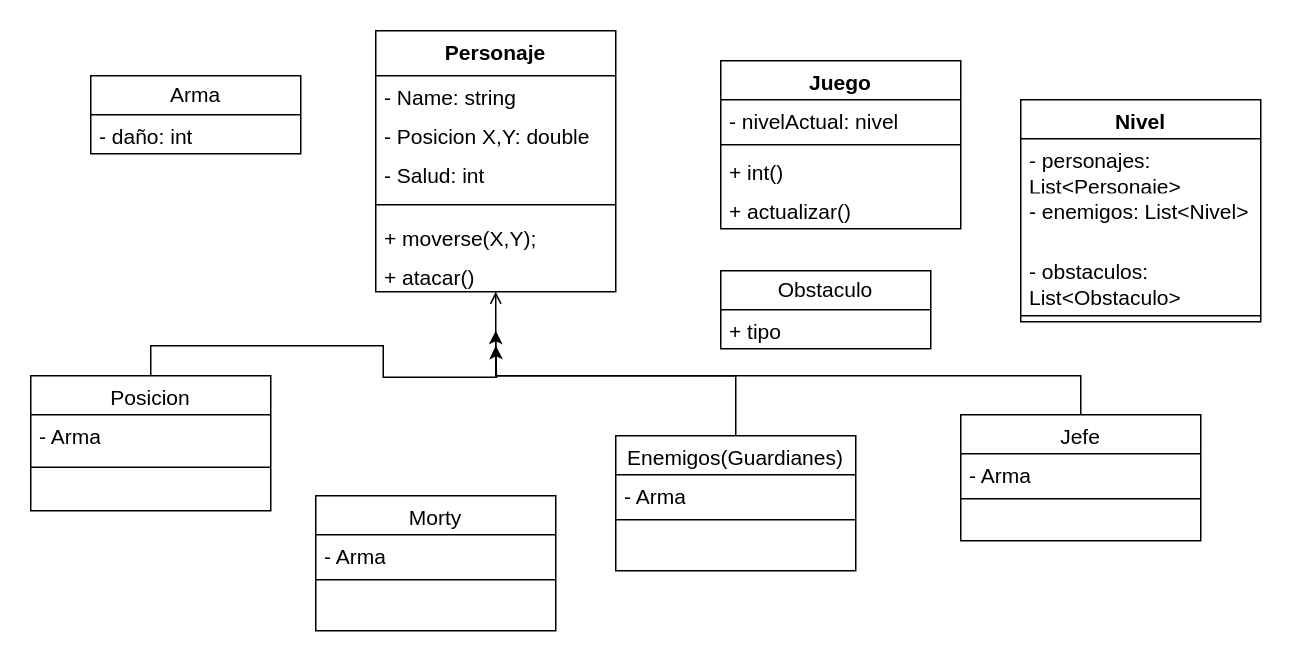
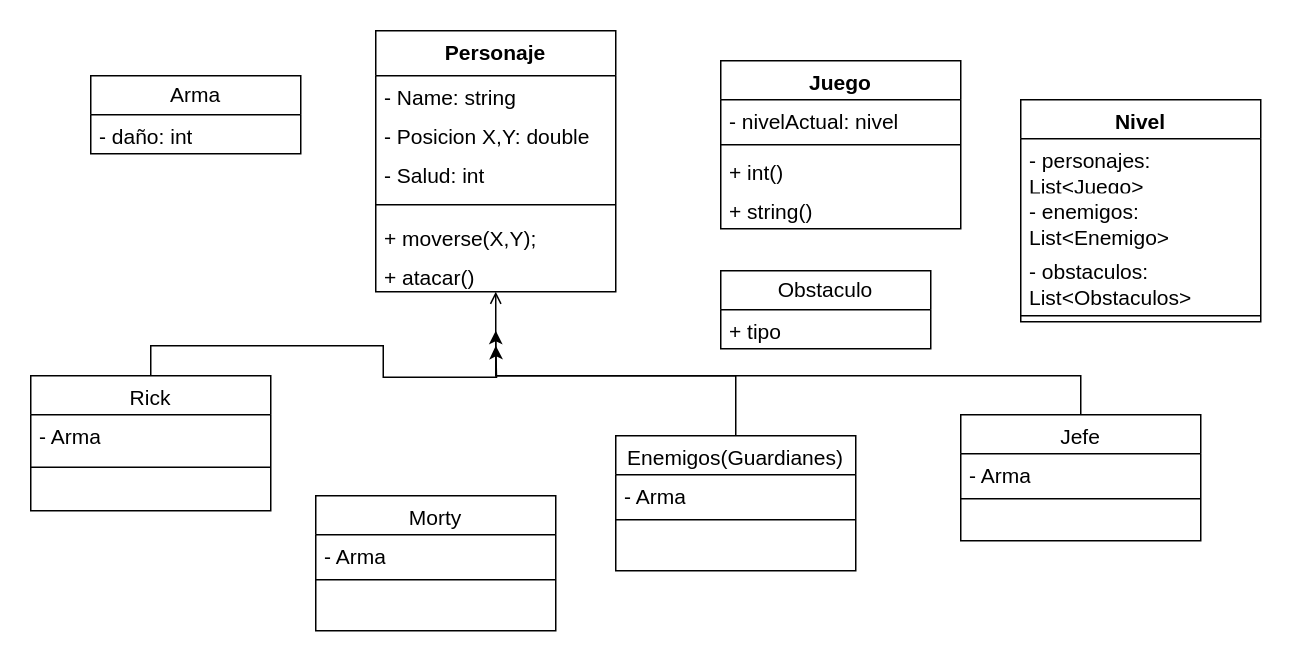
node "- personajes: List<Personaje>": label "- personajes: List<Personaje>" -> "- personajes: List<Juego>"
node "+ actualizar()": label "+ actualizar()" -> "+ string()"
node "- enemigos: List<Nivel>": label "- enemigos: List<Nivel>" -> "- enemigos: List<Enemigo>"
node "- obstaculos: List<Obstaculo>": label "- obstaculos: List<Obstaculo>" -> "- obstaculos: List<Obstaculos>"
node "Posicion": label "Posicion" -> "Rick"
